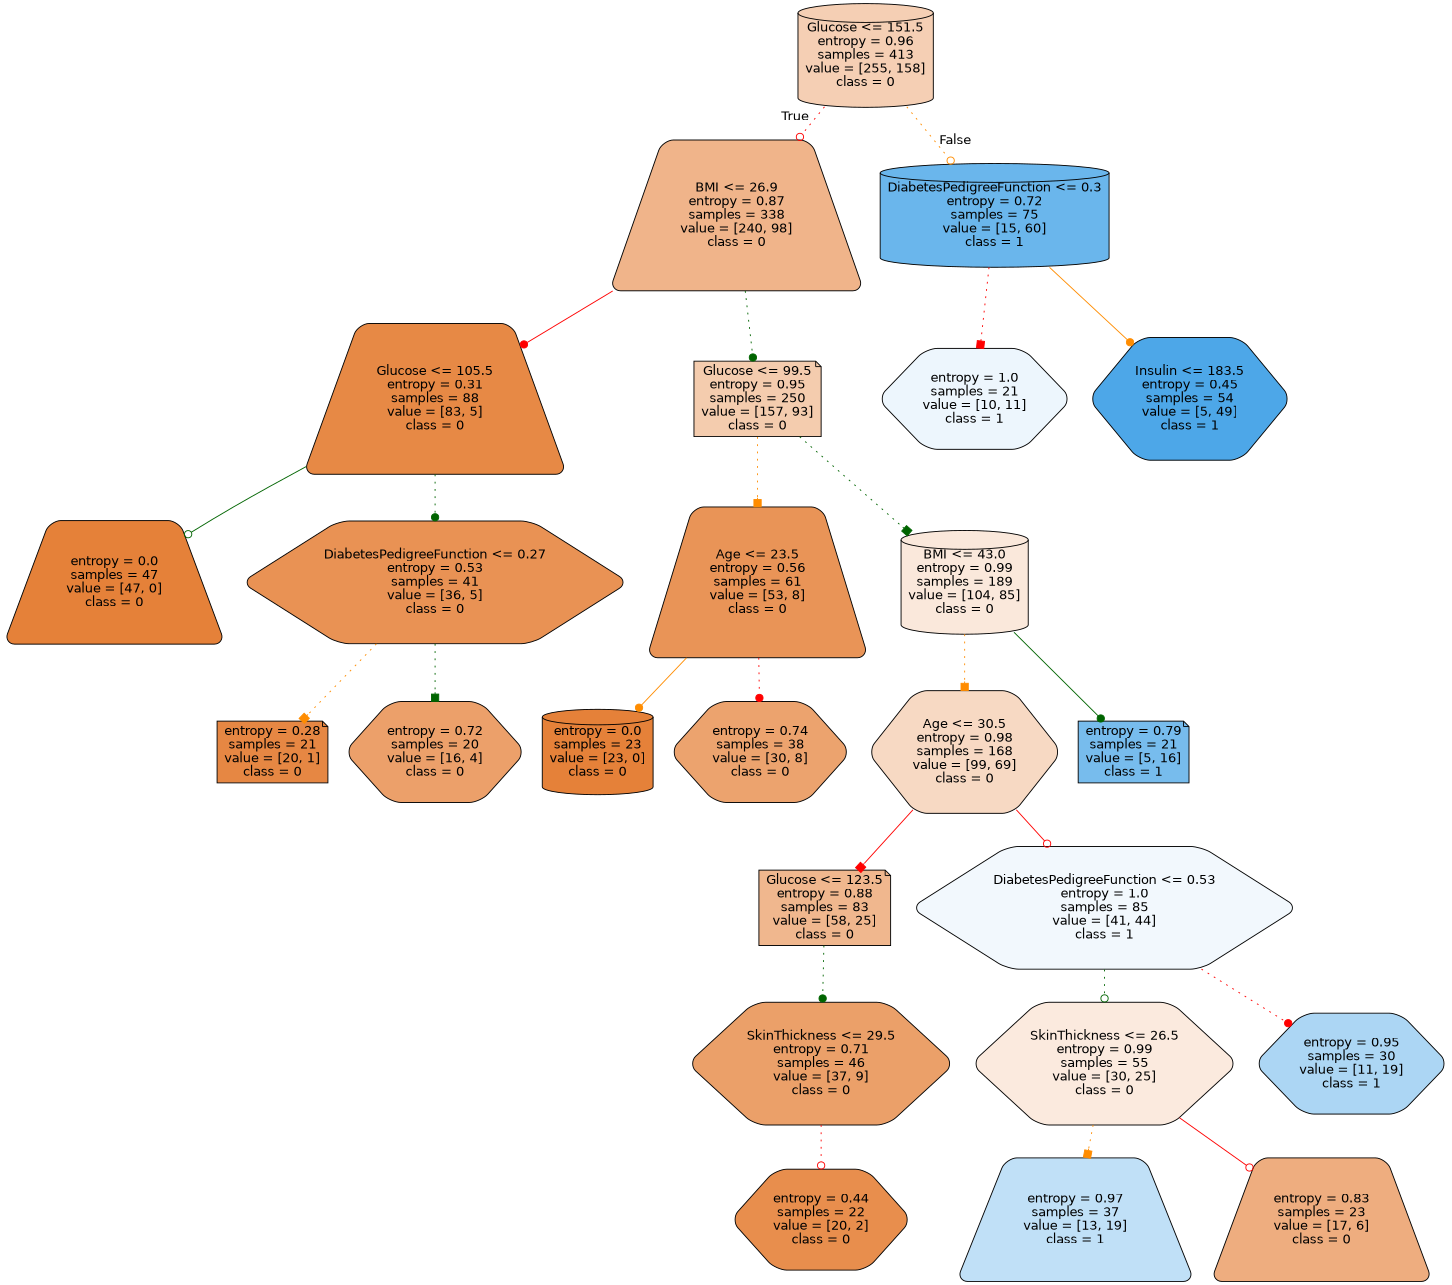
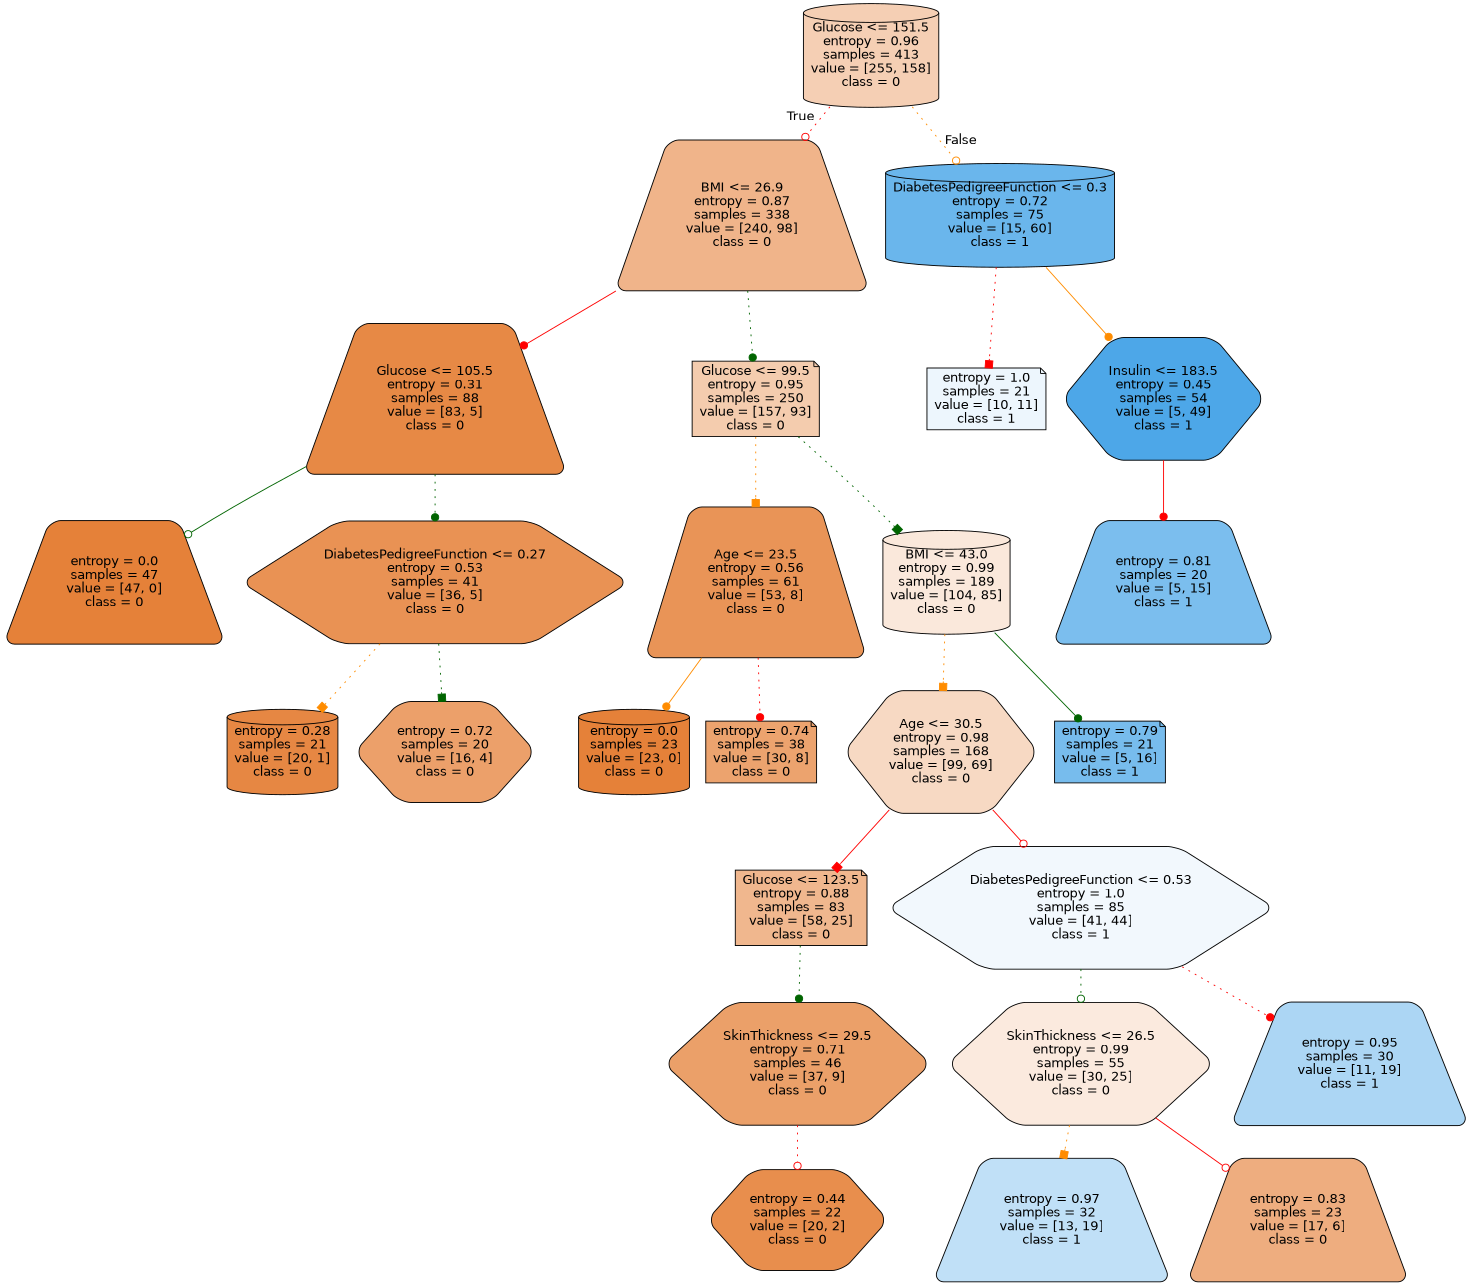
node "entropy = 1.0 samples = 21 value = [10, 11] class = 1": shape hexagon -> note
node "entropy = 0.81 samples = 20 value = [5, 15] class = 1": added
node "entropy = 0.28 samples = 21 value = [20, 1] class = 0": shape note -> cylinder
node "entropy = 0.74 samples = 38 value = [30, 8] class = 0": shape hexagon -> note
node "entropy = 0.95 samples = 30 value = [11, 19] class = 1": shape hexagon -> trapezium
node "entropy = 0.97 samples = 37 value = [13, 19] class = 1": label "entropy = 0.97 samples = 37 value = [13, 19] class = 1" -> "entropy = 0.97 samples = 32 value = [13, 19] class = 1"
